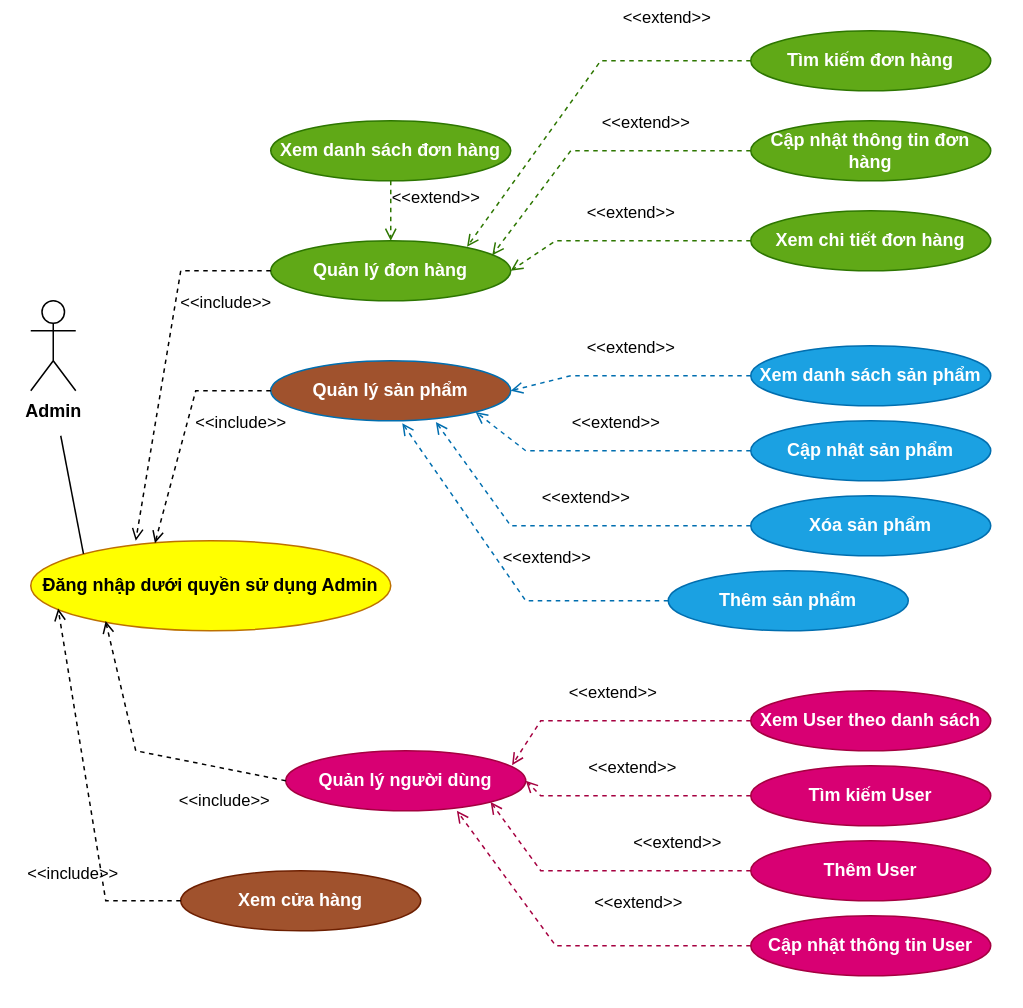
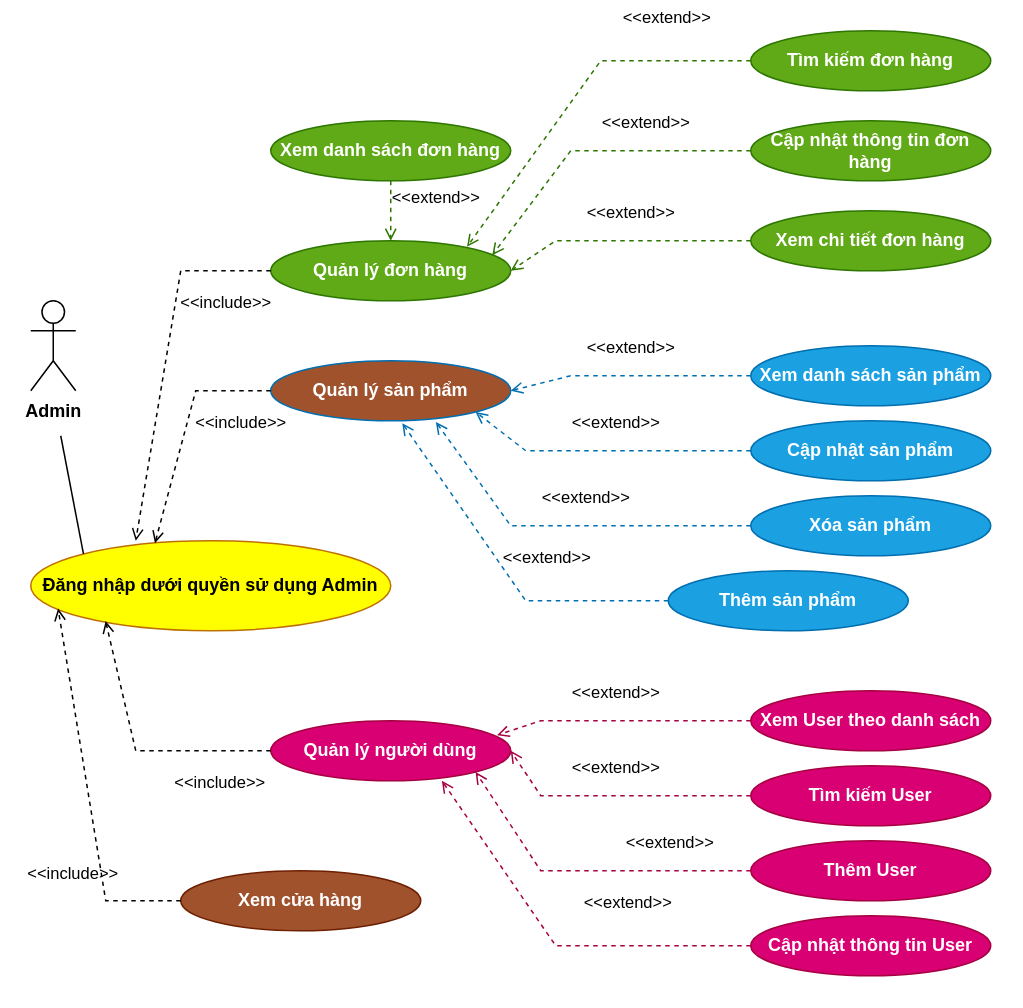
node "Quản lý người dùng": moved (406, 781) -> (391, 751)
